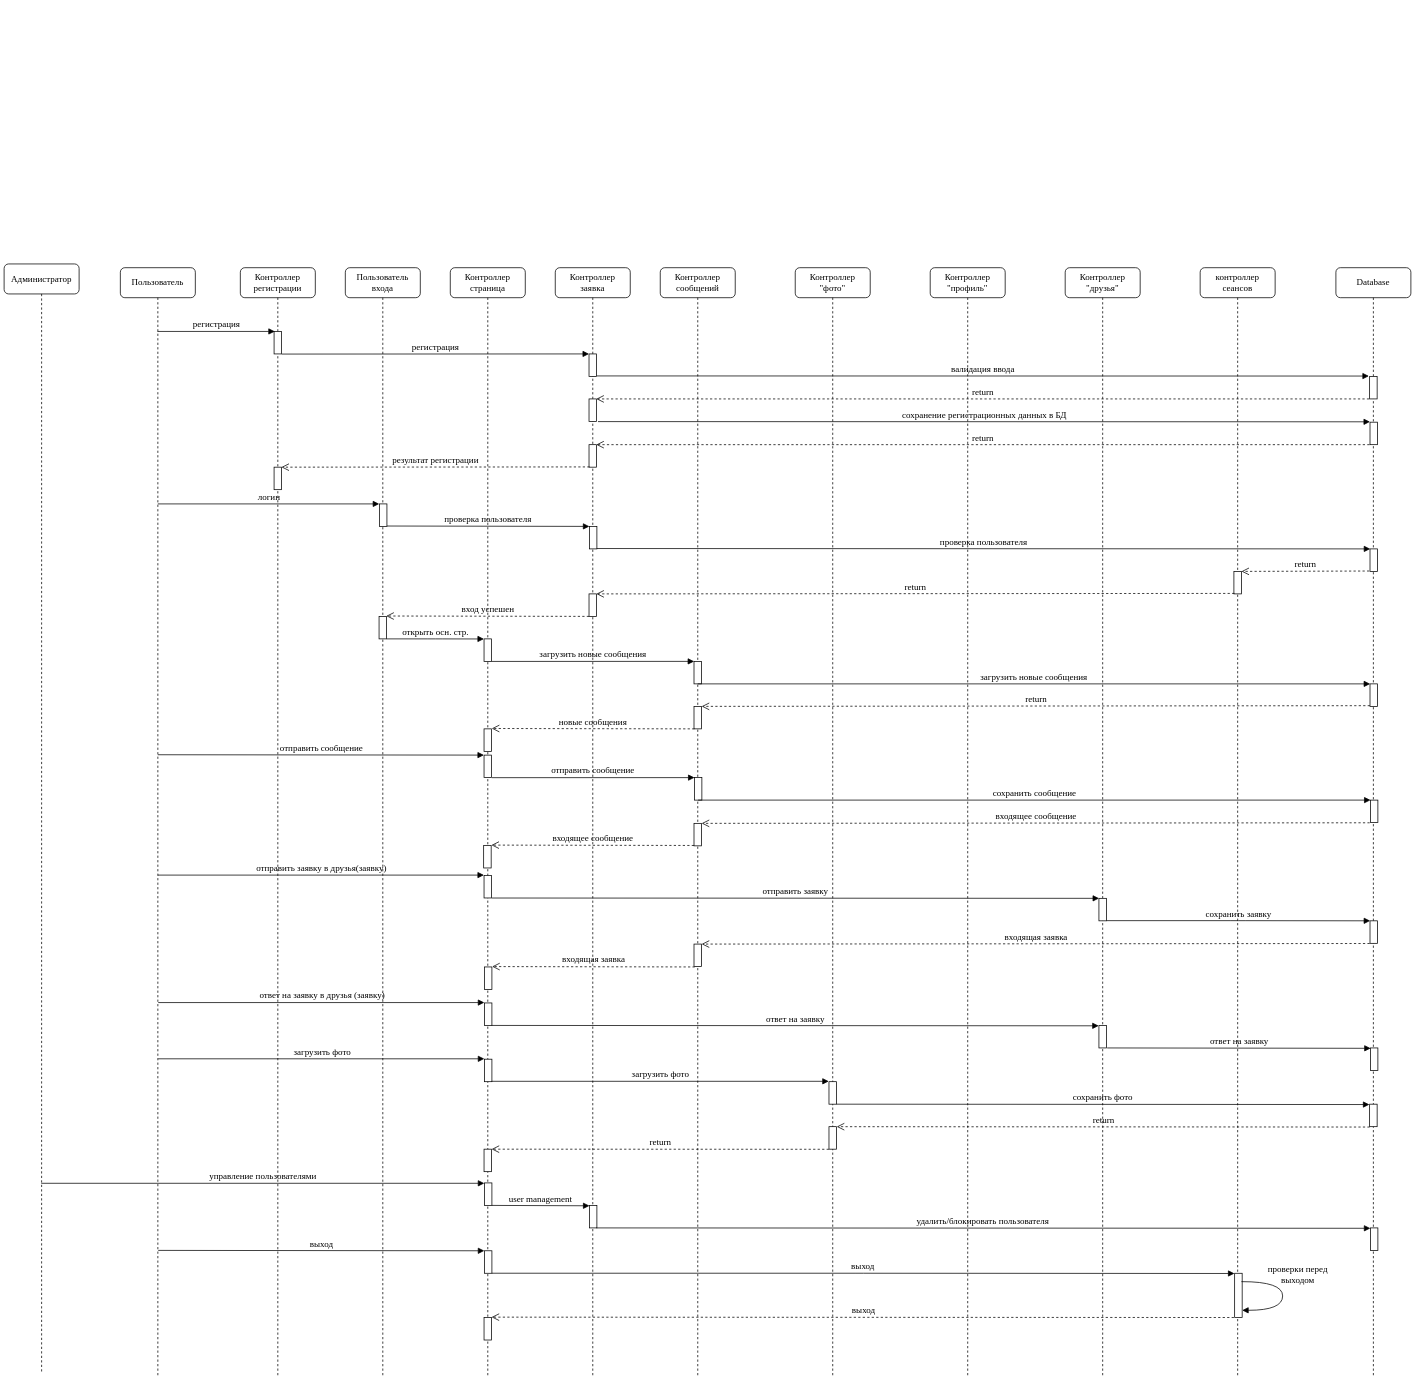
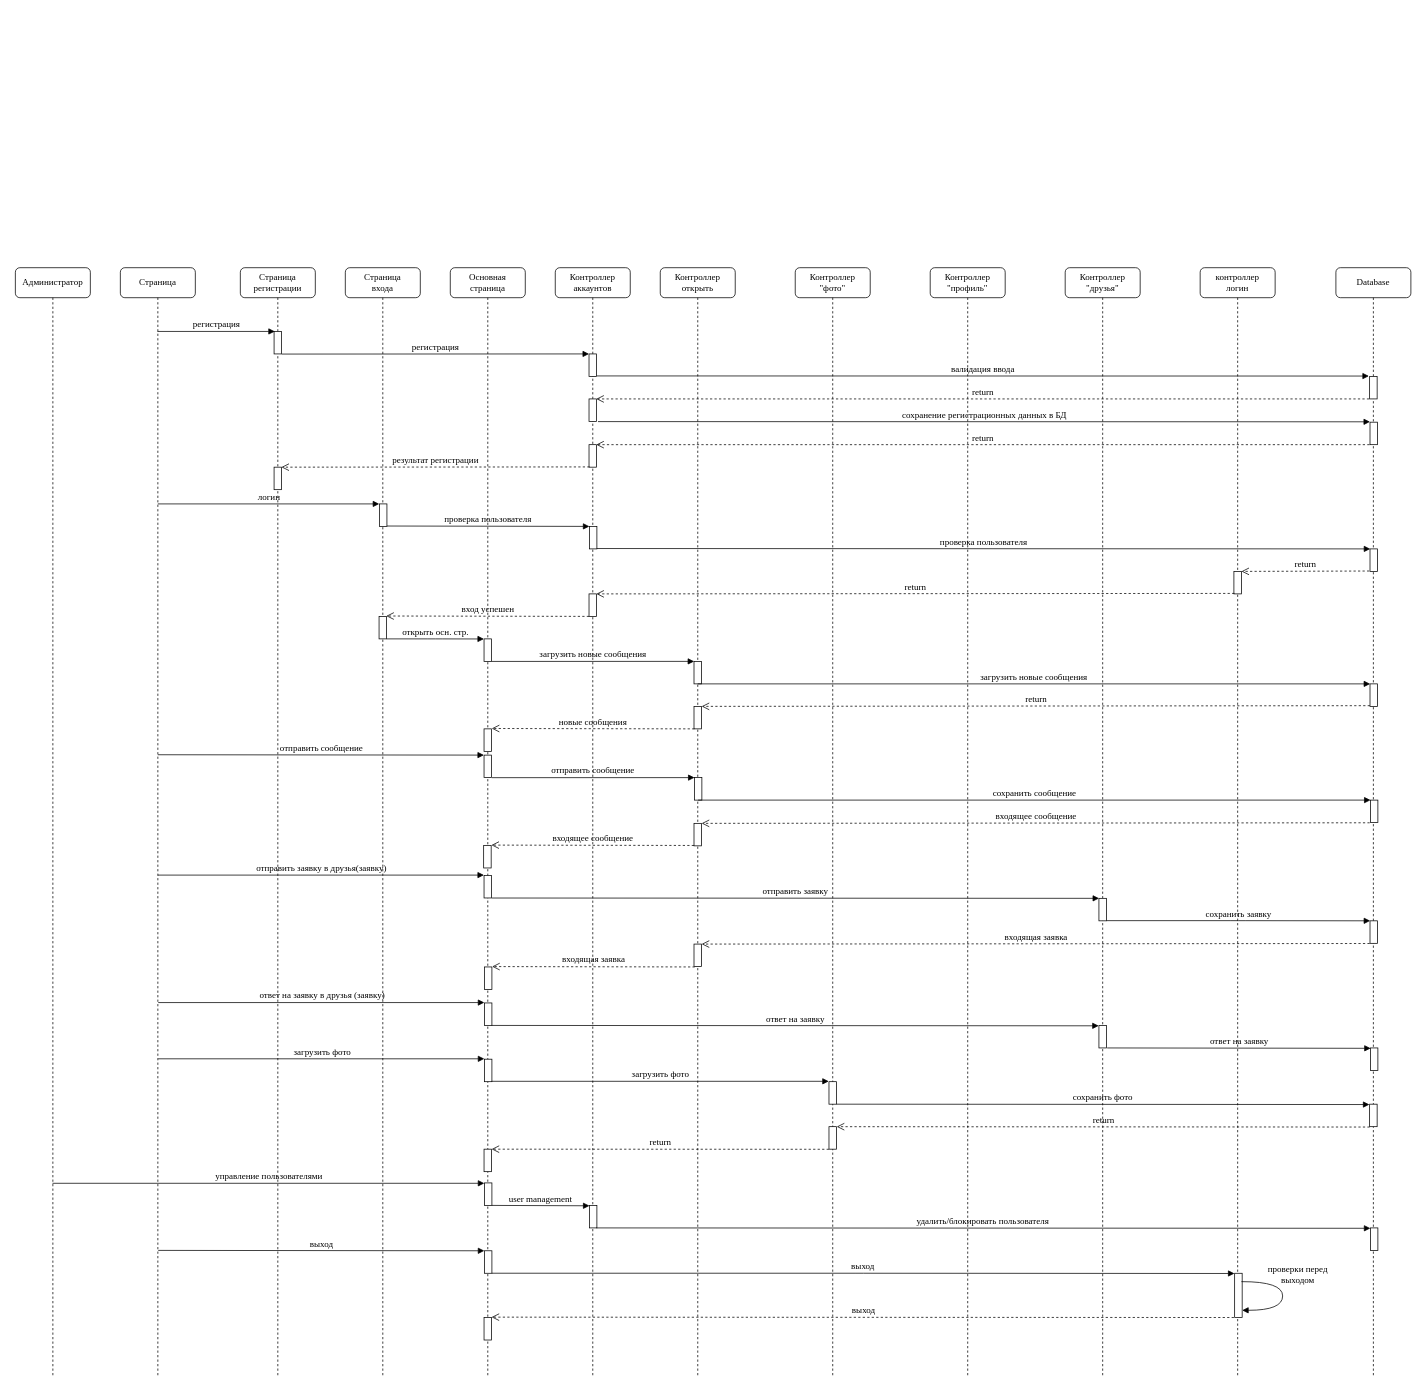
node "Пользователь": label "Пользователь" -> "Страница"
node "Контроллер регистрации": label "Контроллер регистрации" -> "Страница регистрации"
node "Пользователь входа": label "Пользователь входа" -> "Страница входа"
node "Контроллер страница": label "Контроллер страница" -> "Основная страница"
node "Контроллер заявка": label "Контроллер заявка" -> "Контроллер аккаунтов"
node "Контроллер сообщений": label "Контроллер сообщений" -> "Контроллер открыть"
node "контроллер сеансов": label "контроллер сеансов" -> "контроллер логин"
node "Администратор": moved (42, 819) -> (53, 822)
